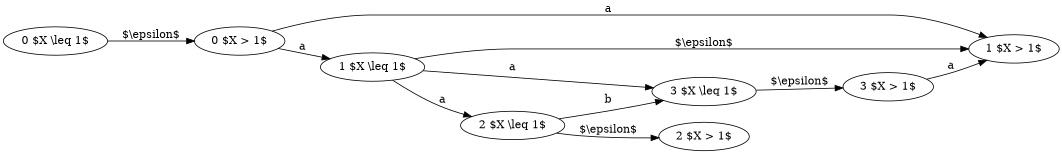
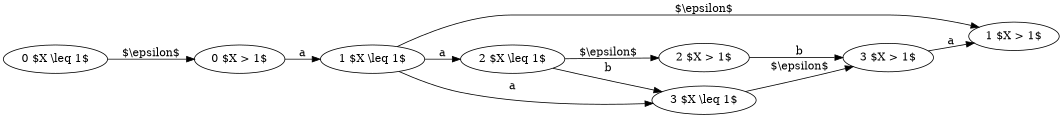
edge "0 $X > 1$" -> "1 $X > 1$": removed, label "a"
edge "2 $X > 1$" -> "3 $X > 1$": added, label "b"
